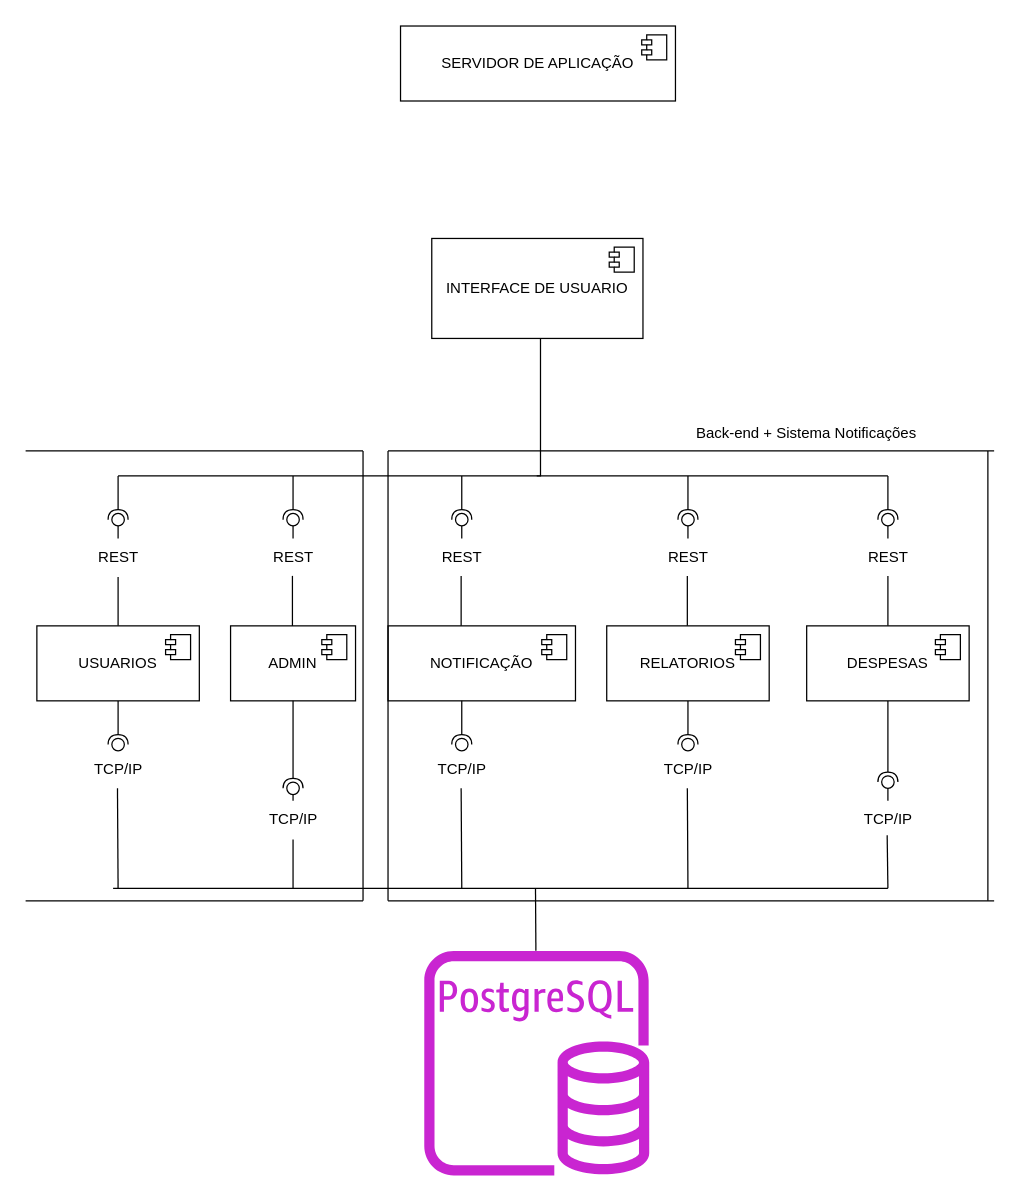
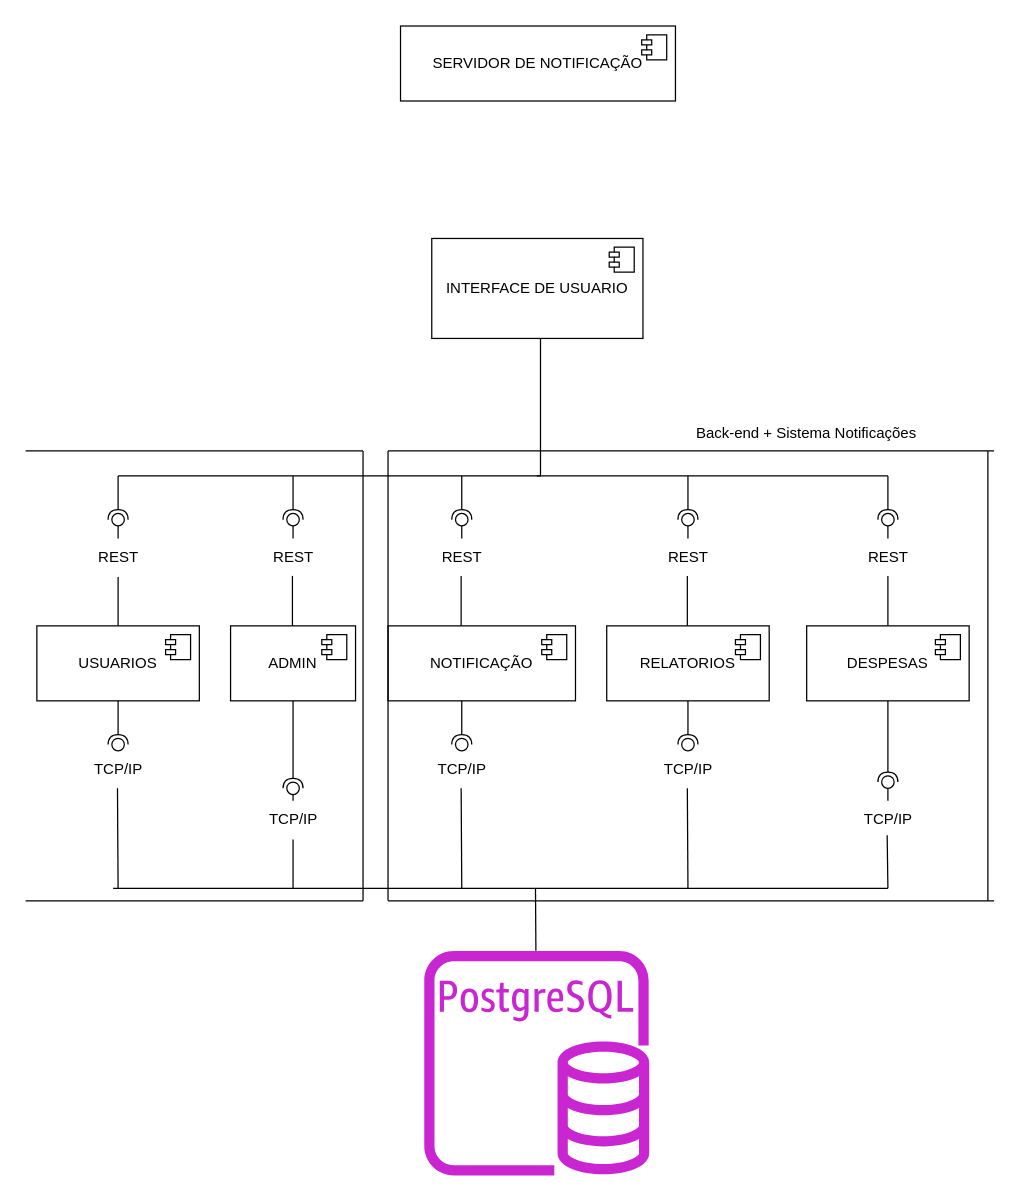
node "SERVIDOR DE APLICAÇÃO": label "SERVIDOR DE APLICAÇÃO" -> "SERVIDOR DE NOTIFICAÇÃO"
